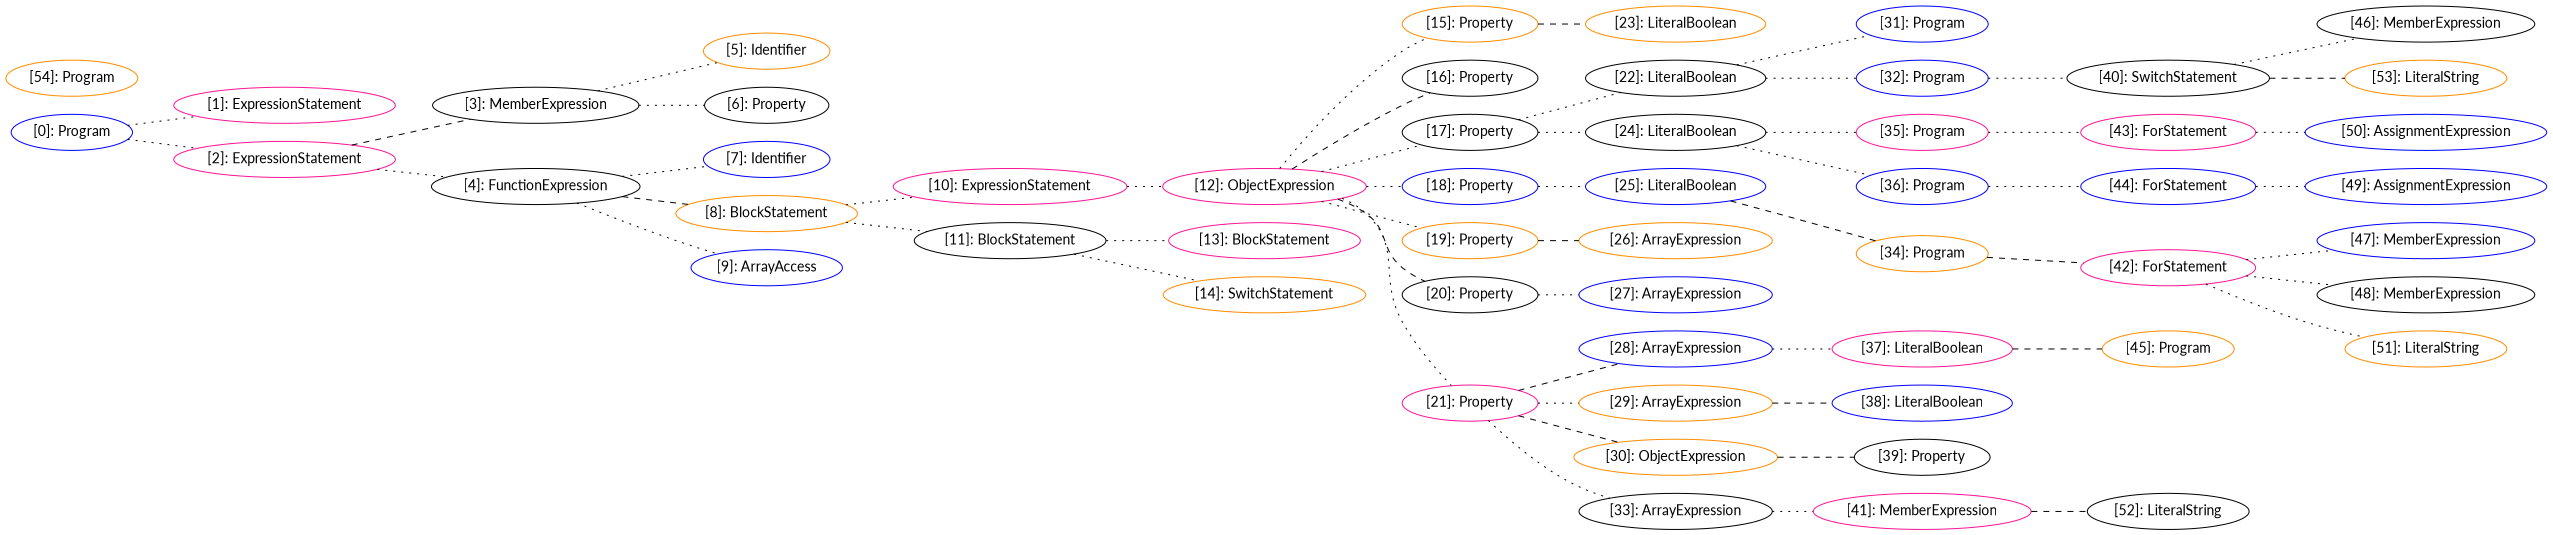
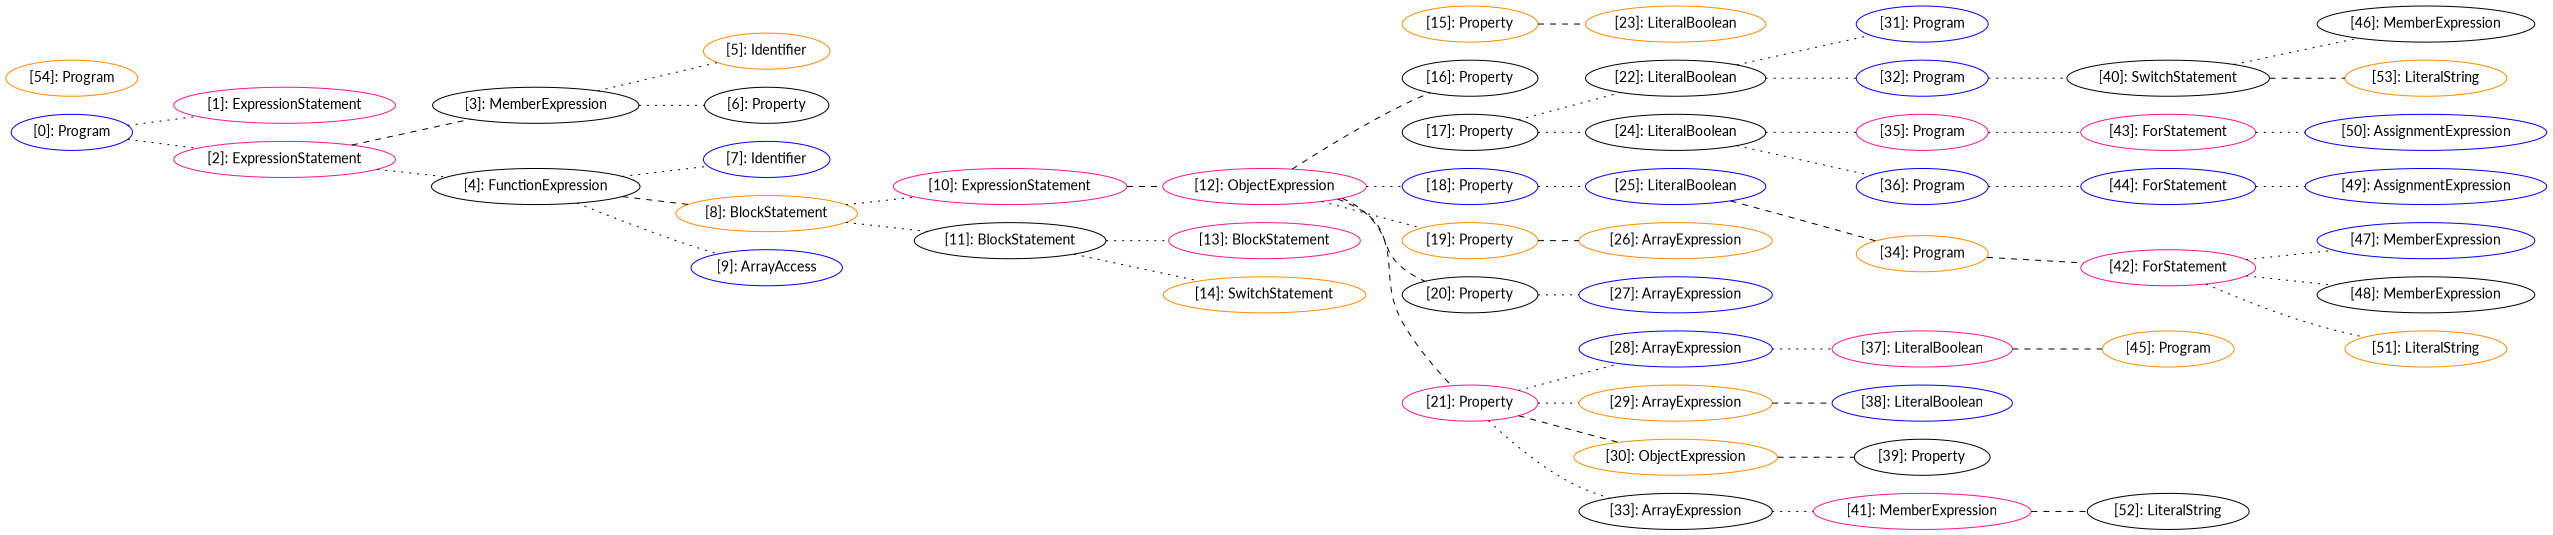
edge "[15]: Property" -- "[12]: ObjectExpression": removed
edge "[17]: Property" -- "[12]: ObjectExpression": removed
edge "[10]: ExpressionStatement" -- "[12]: ObjectExpression": style dotted -> dashed
edge "[12]: ObjectExpression" -- "[21]: Property": style dotted -> dashed
edge "[28]: ArrayExpression" -- "[21]: Property": style dashed -> dotted
